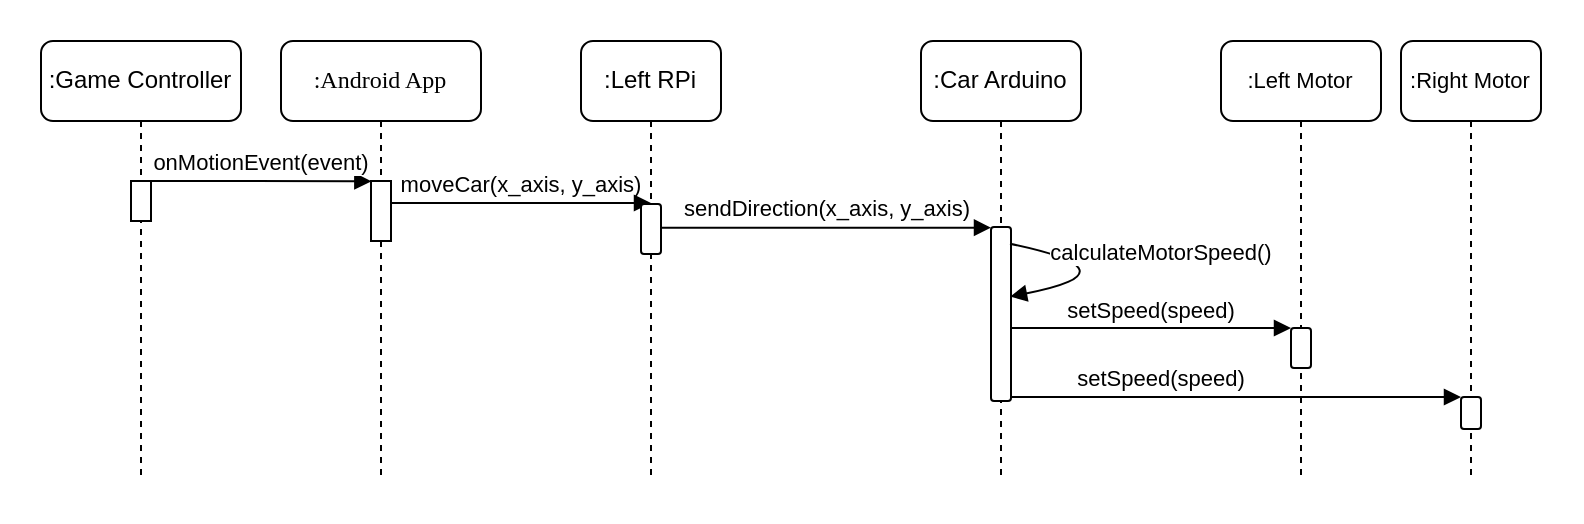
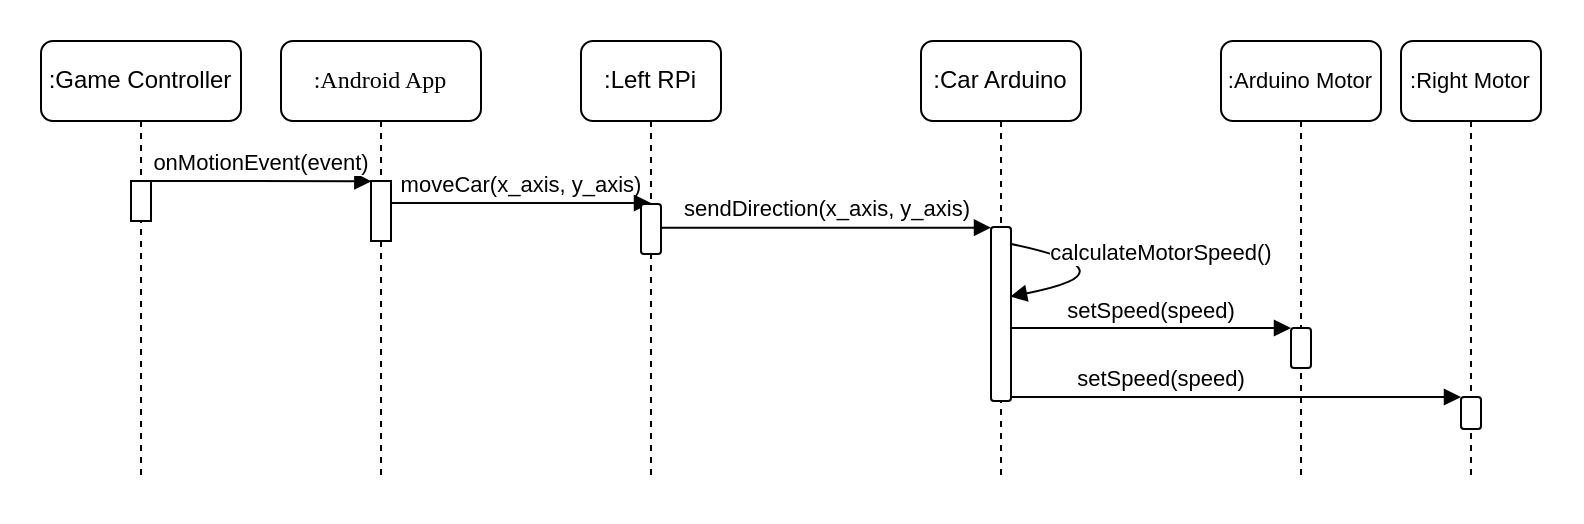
node ":Left Motor": label ":Left Motor" -> ":Arduino Motor"
